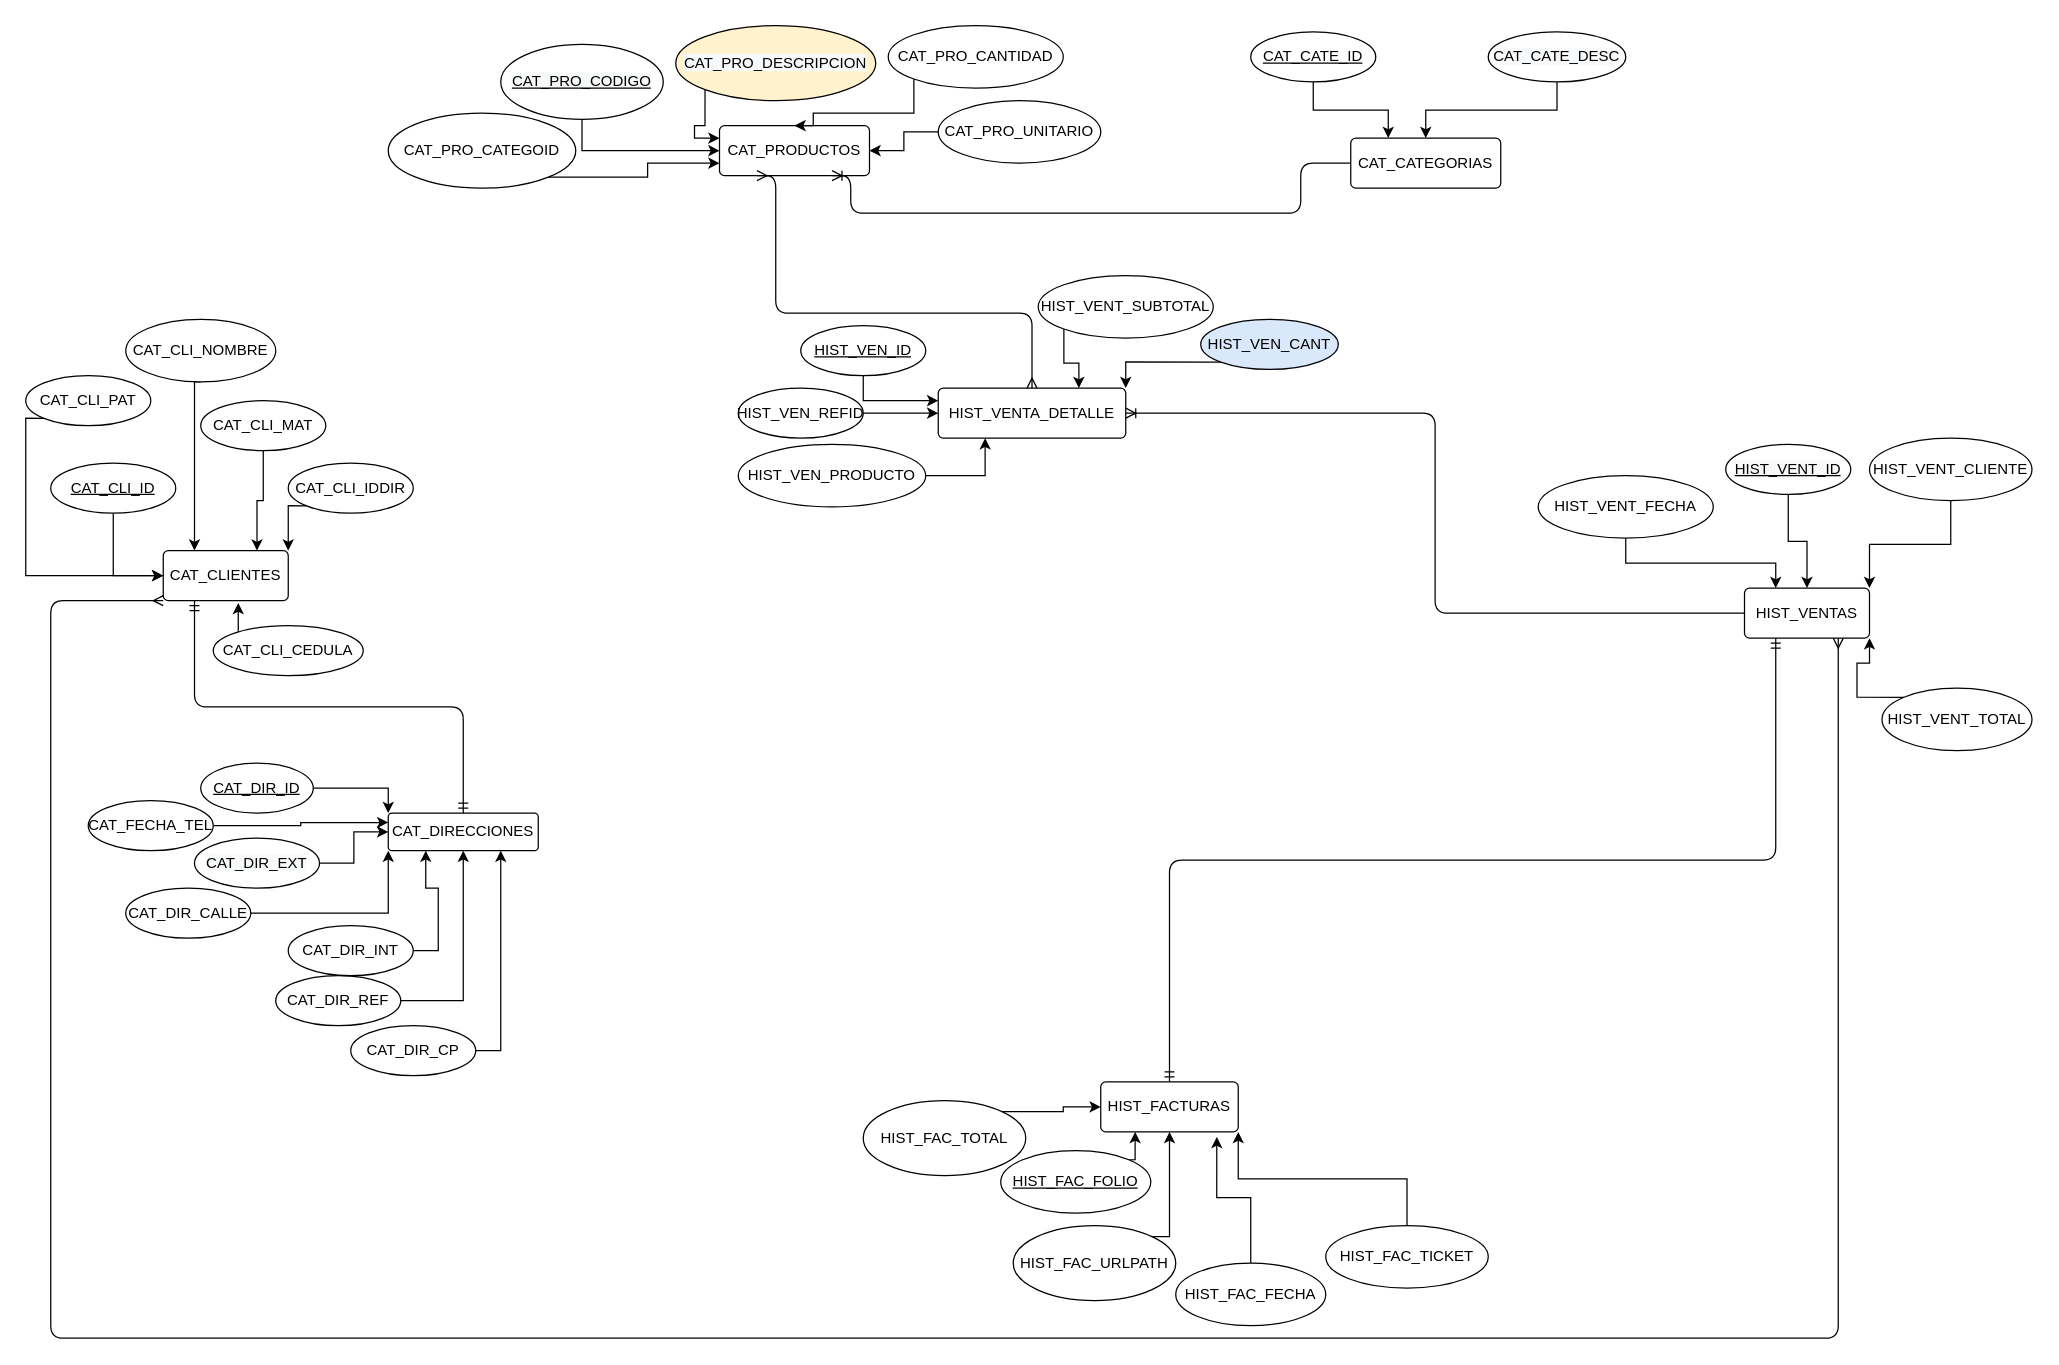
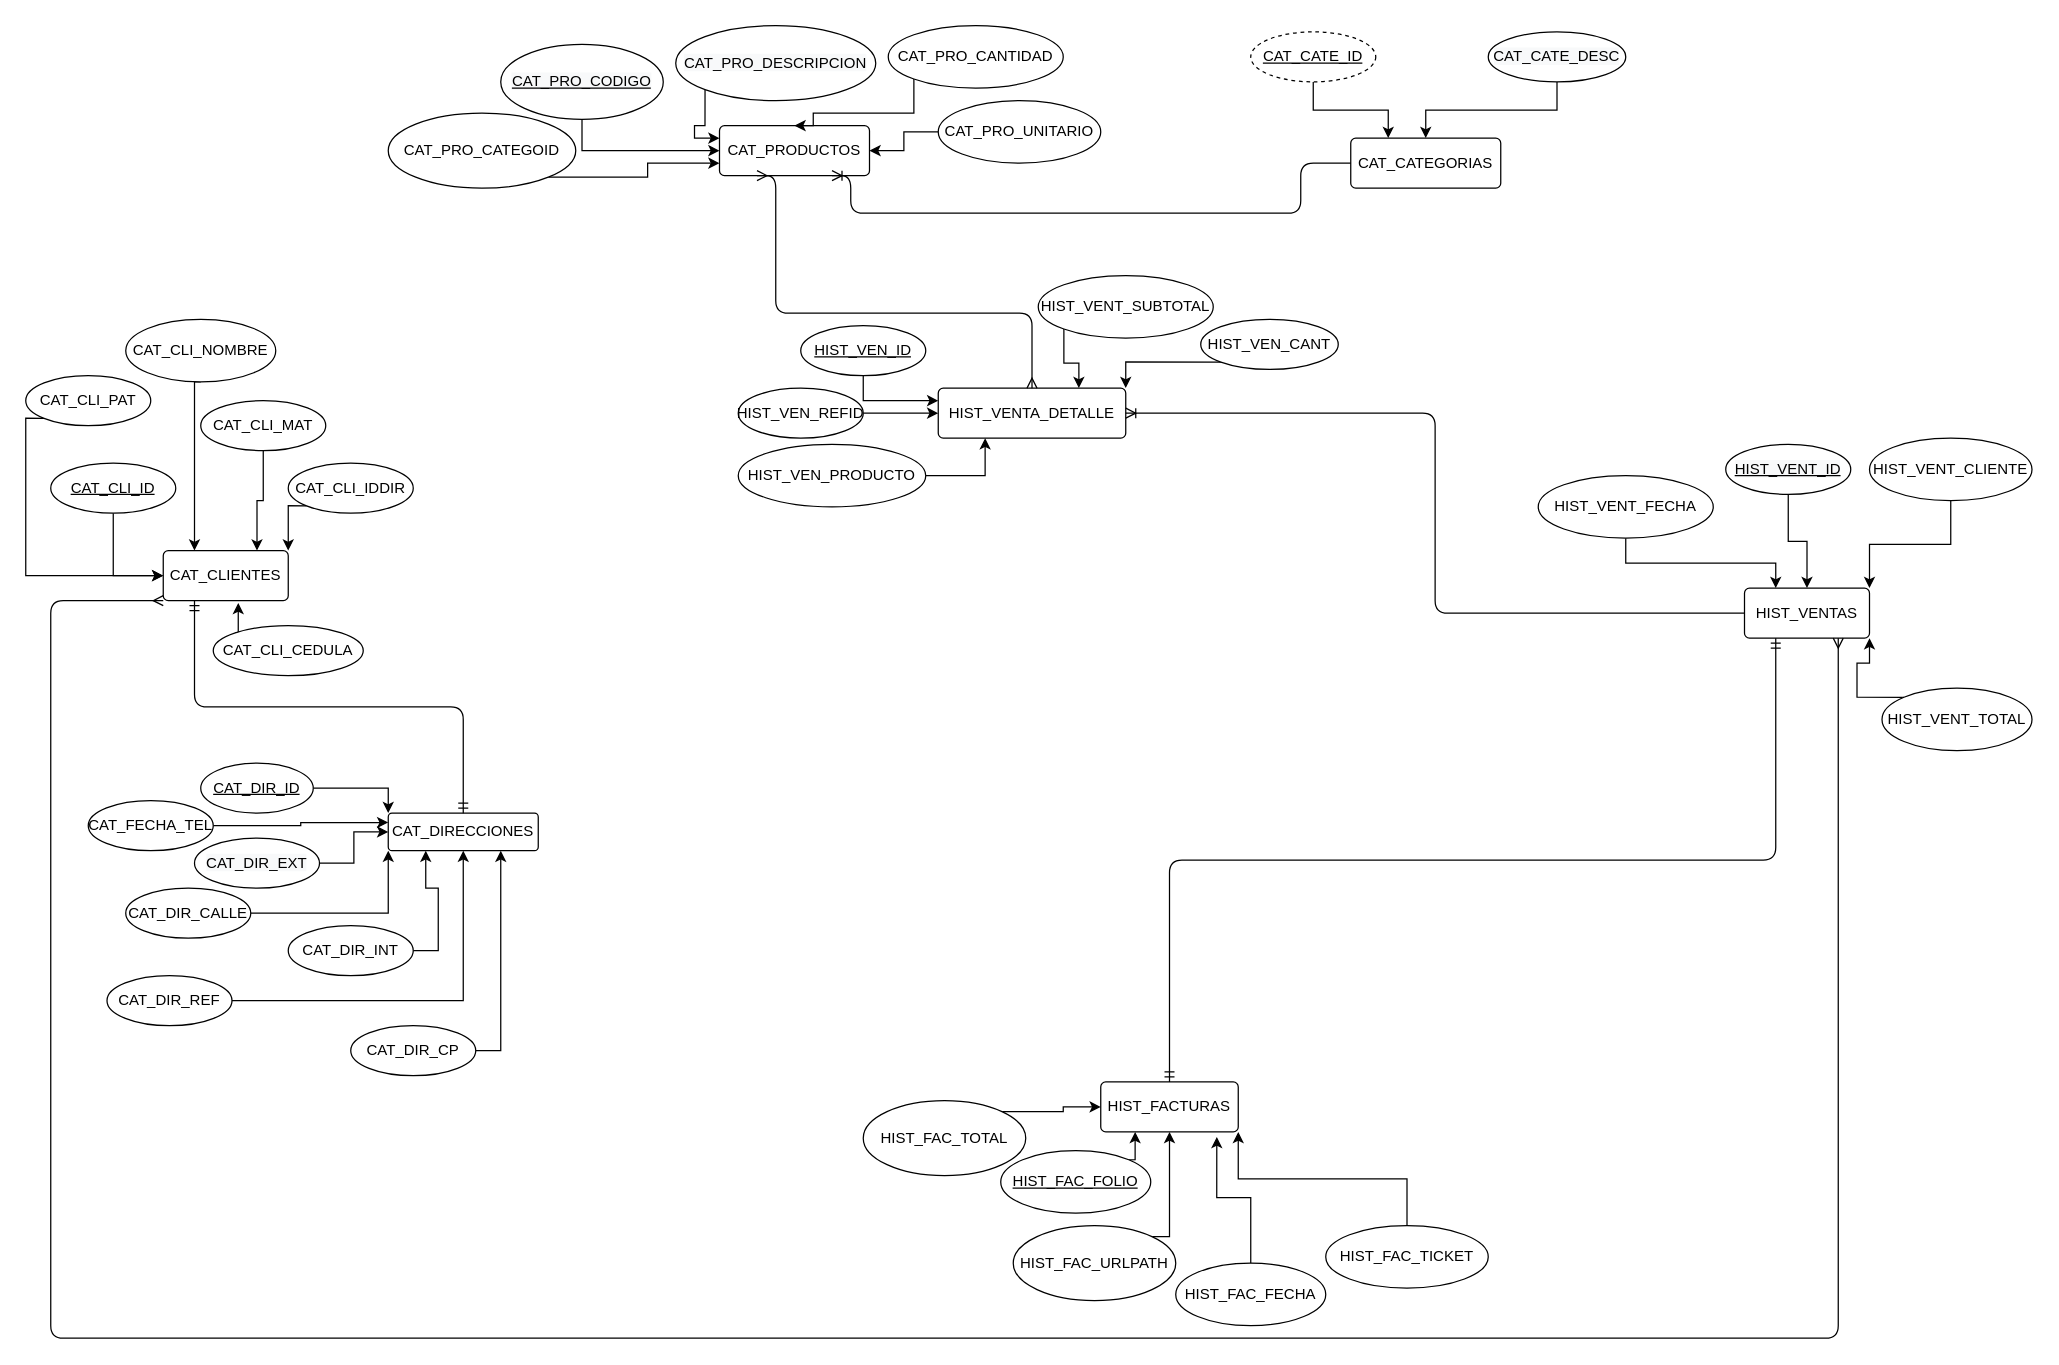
node "CAT_CATE_ID": style solid -> dashed
node "CAT_PRO_DESCRIPCION": fillcolor #fff2cc -> #ffffff
node "HIST_VEN_CANT": fillcolor #dae8fc -> #ffffff
node "CAT_DIR_REF": moved (338, 1001) -> (169, 1001)
